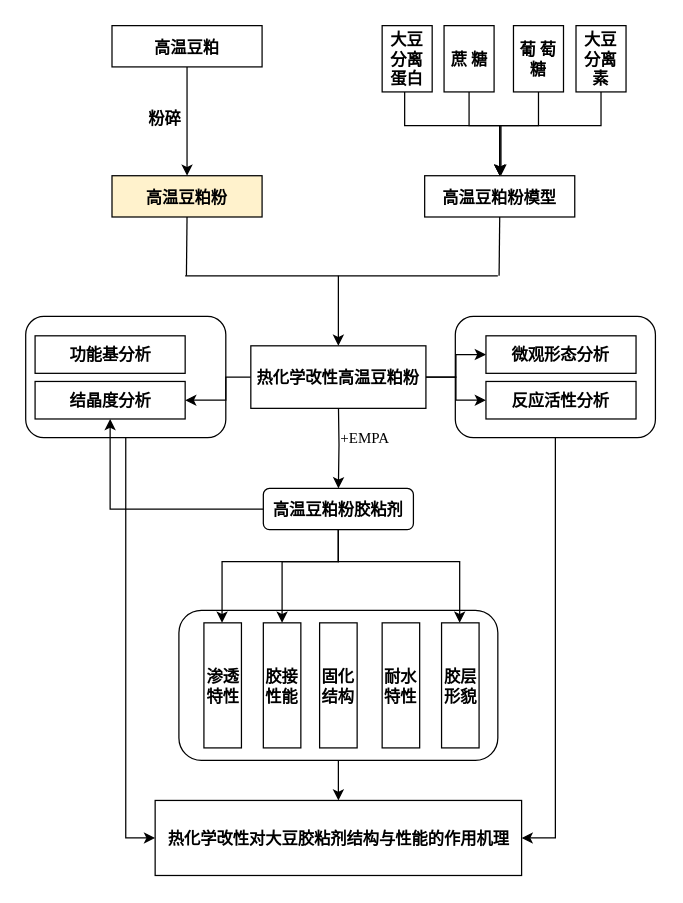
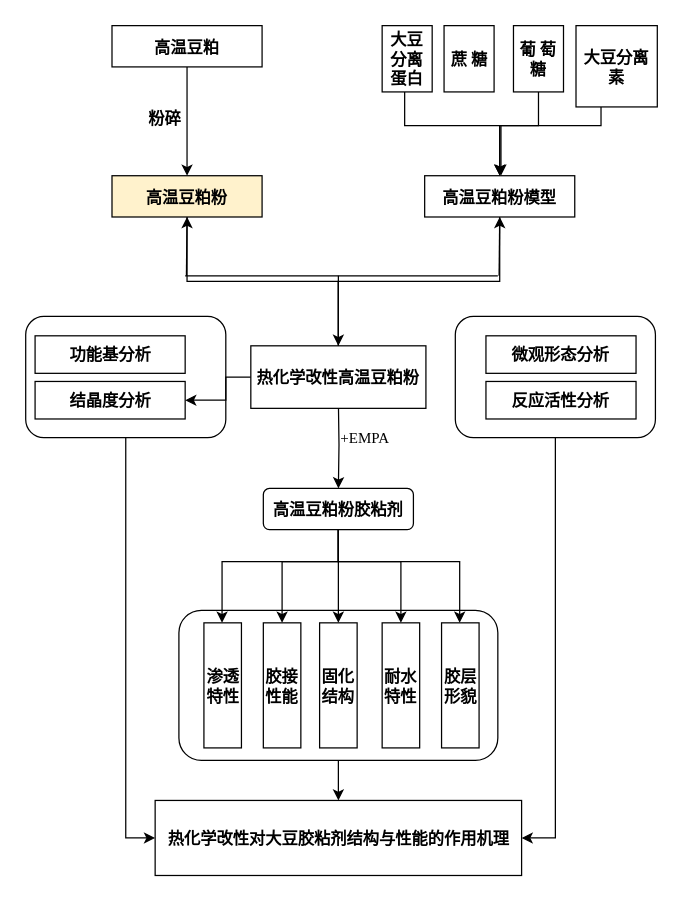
node "大豆分离素": size 50x66 -> 81x81
edge "蔗 糖" -> "高温豆粕粉模型": removed
edge "热化学改性高温豆粕粉" -> "微观形态分析": now "热化学改性高温豆粕粉" -> "高温豆粕粉"
edge "热化学改性高温豆粕粉" -> "反应活性分析": now "热化学改性高温豆粕粉" -> "高温豆粕粉模型"
edge "高温豆粕粉胶粘剂" -> "结晶度分析": now "高温豆粕粉胶粘剂" -> "固化结构"
edge "高温豆粕粉胶粘剂" -> "耐水特性": added
